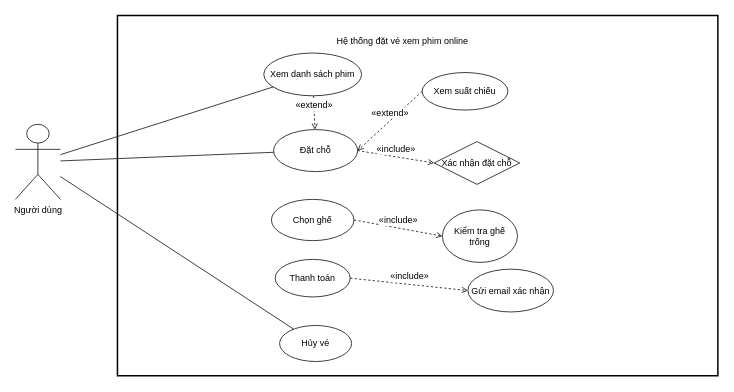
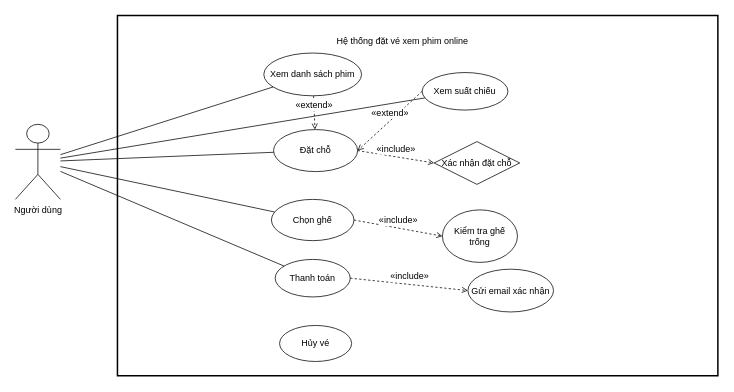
edge "Người dùng" -- "Chọn ghế": added
edge "Người dùng" -- "Thanh toán": added
edge "Người dùng" -- "Hủy vé": now "Người dùng" -- "Xem suất chiếu"
